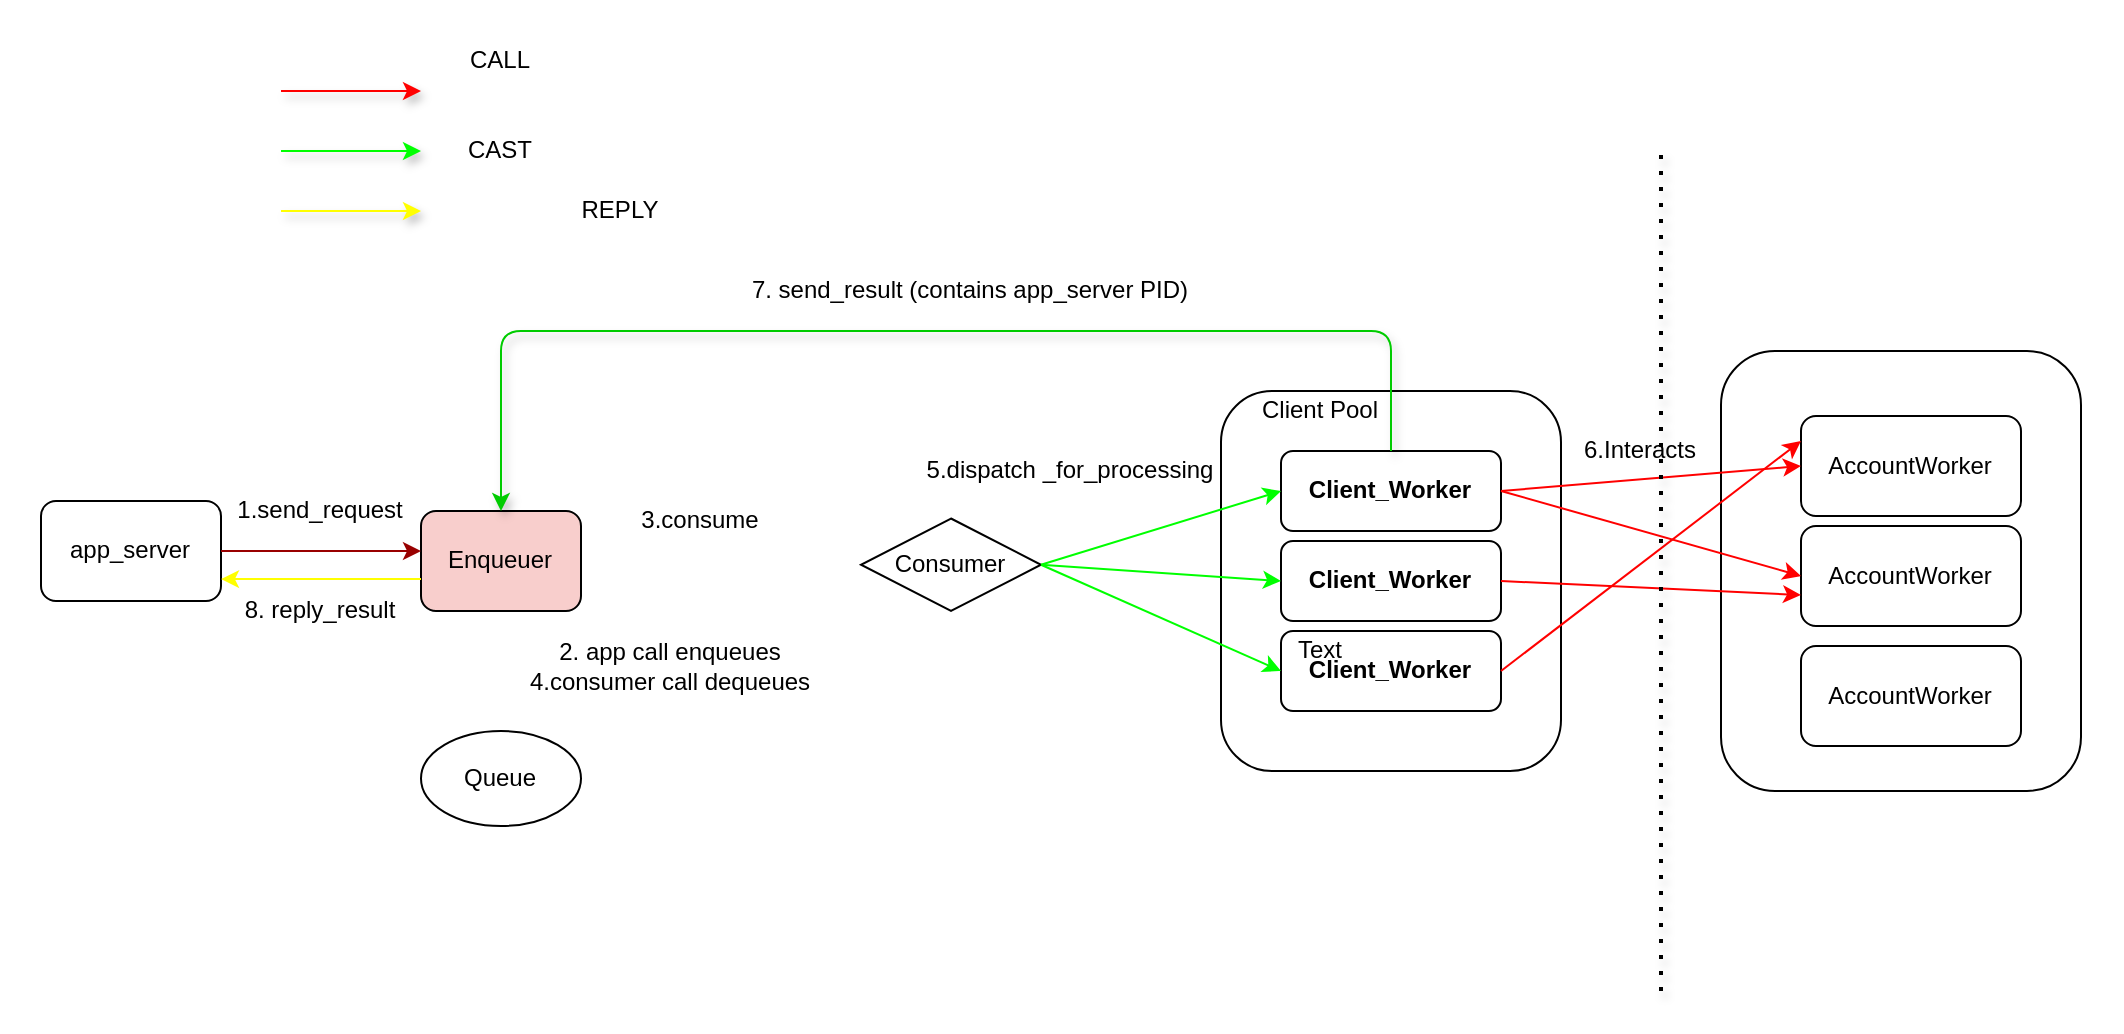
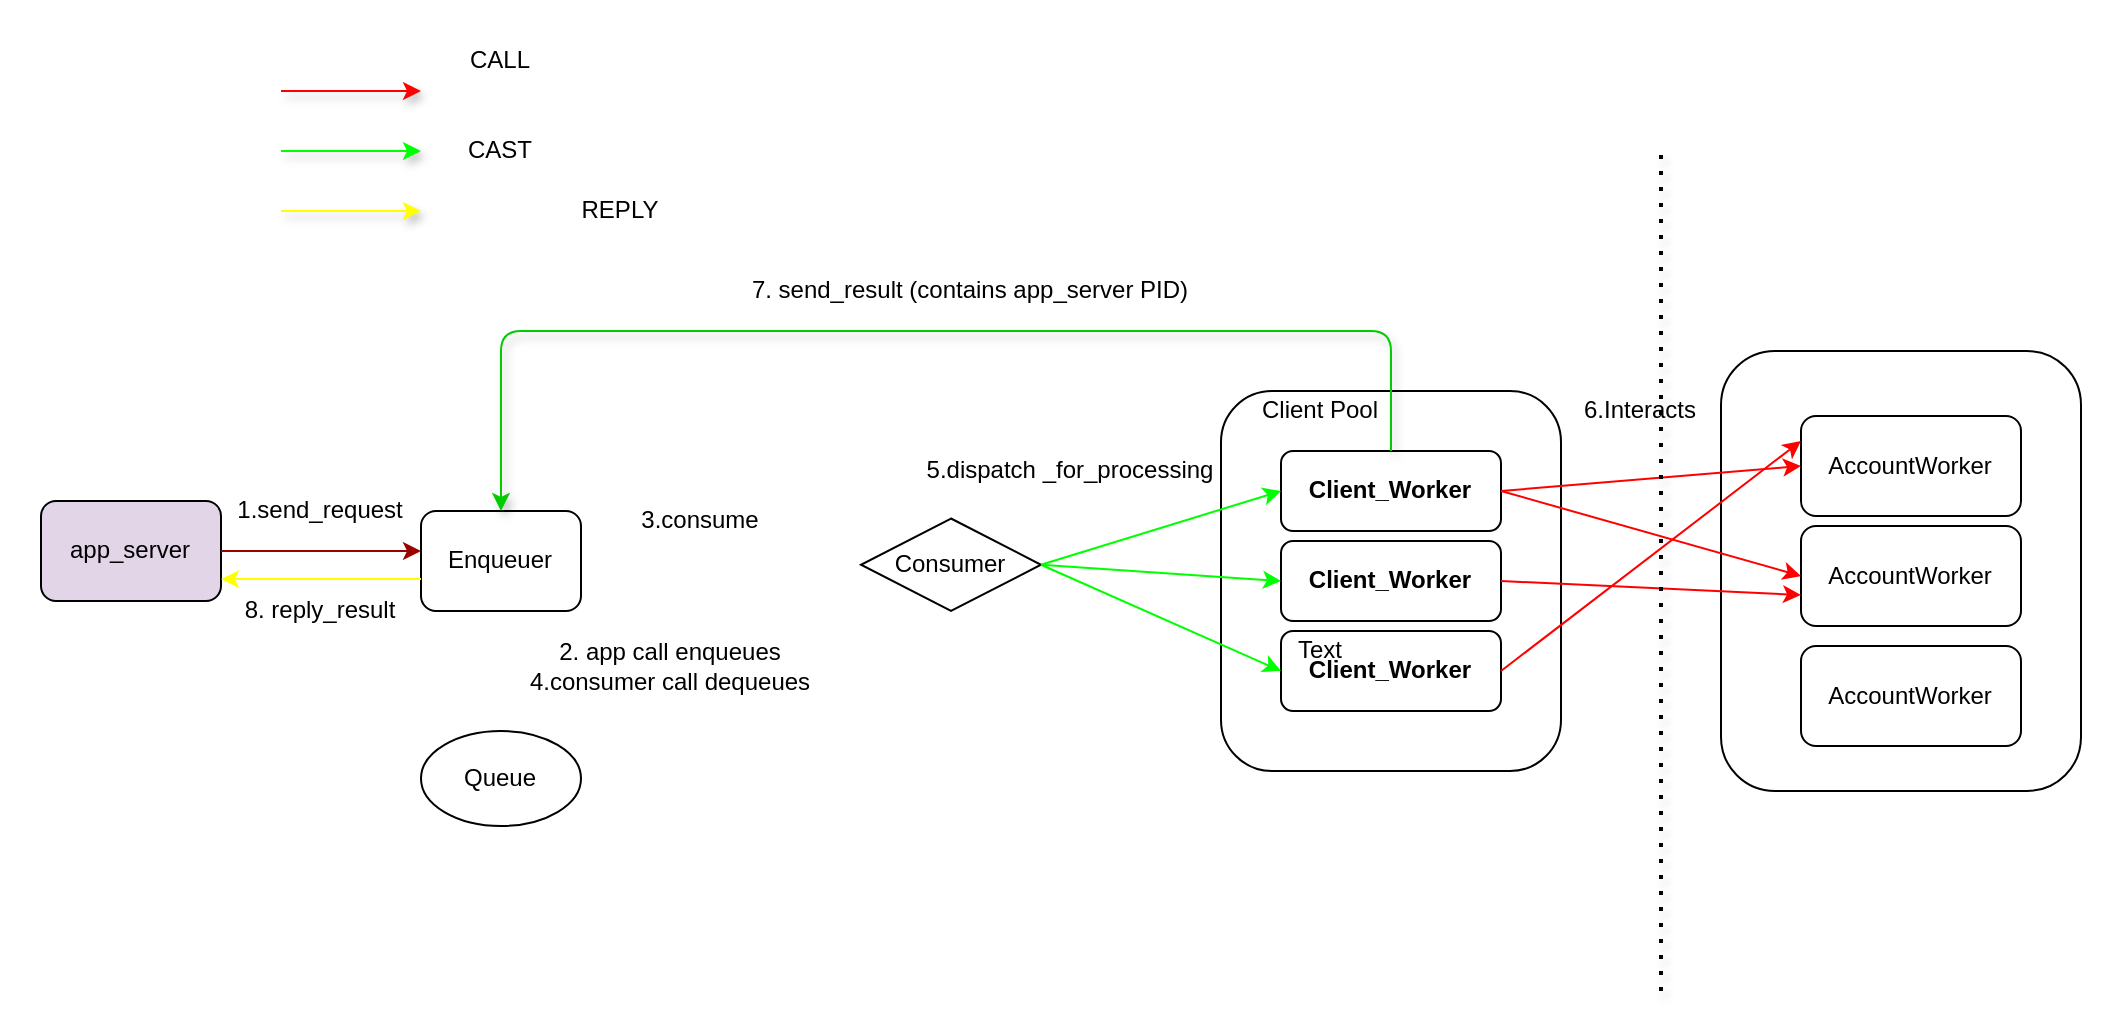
node "6.Interacts": moved (1641, 451) -> (1641, 411)
node "app_server": fillcolor #ffffff -> #e1d5e7
node "Enqueuer": fillcolor #f8cecc -> #ffffff
